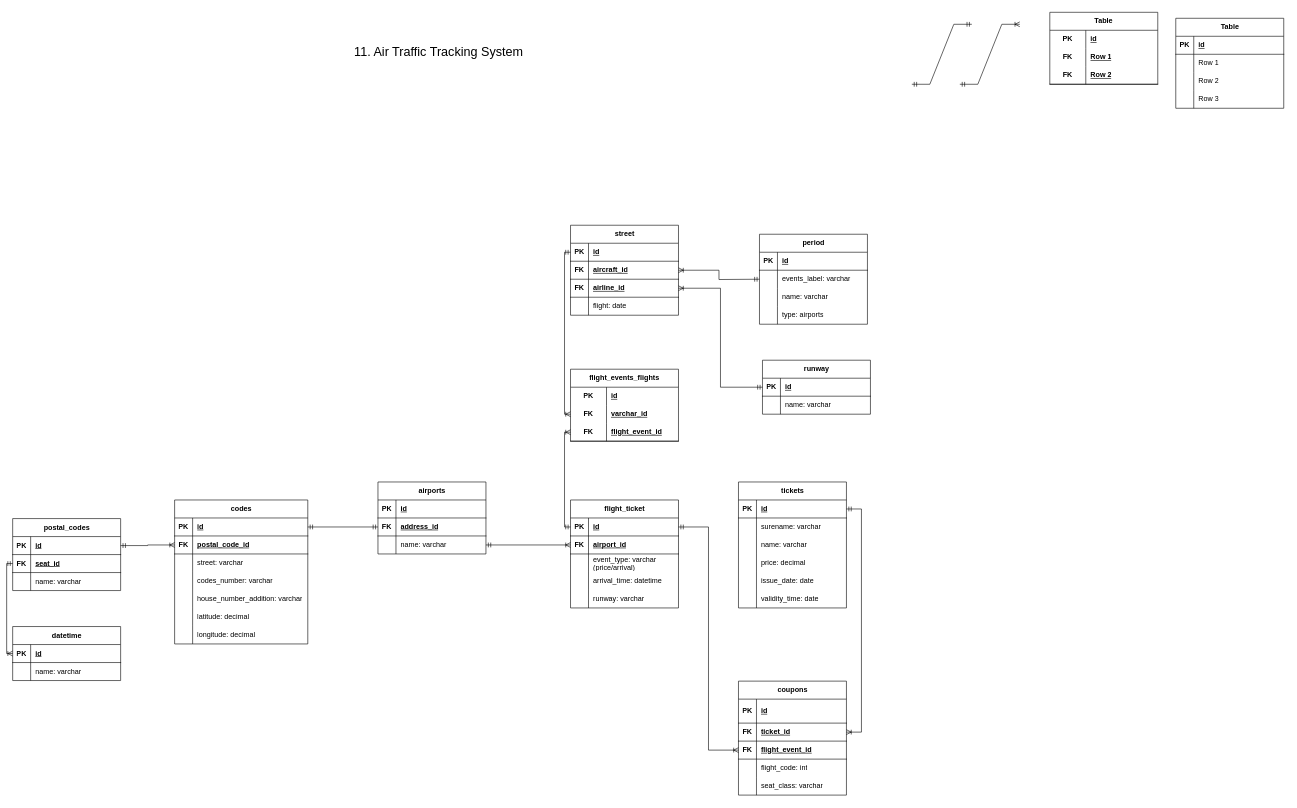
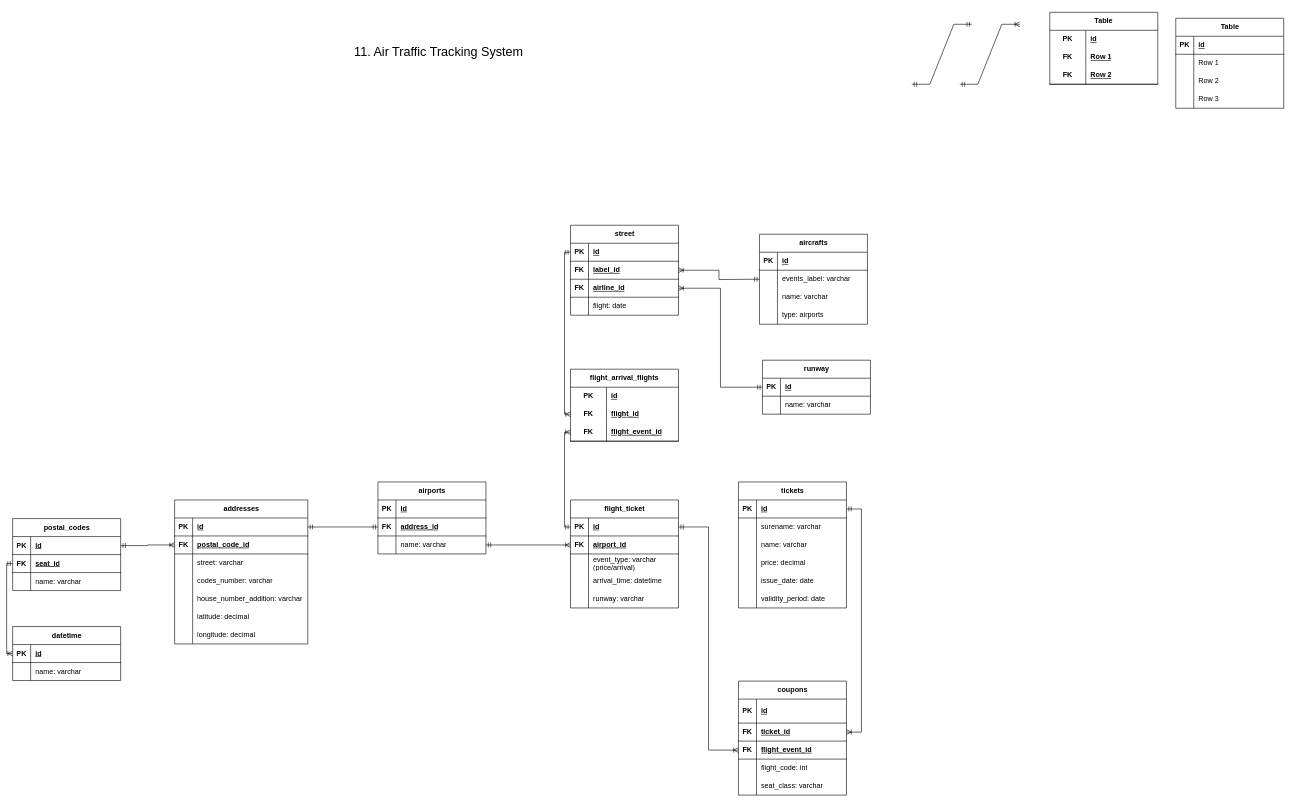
node "period": label "period" -> "aircrafts"
node "aircraft_id": label "aircraft_id" -> "label_id"
node "flight_events_flights": label "flight_events_flights" -> "flight_arrival_flights"
node "varchar_id": label "varchar_id" -> "flight_id"
node "codes": label "codes" -> "addresses"
node "validity_time: date": label "validity_time: date" -> "validity_period: date"
